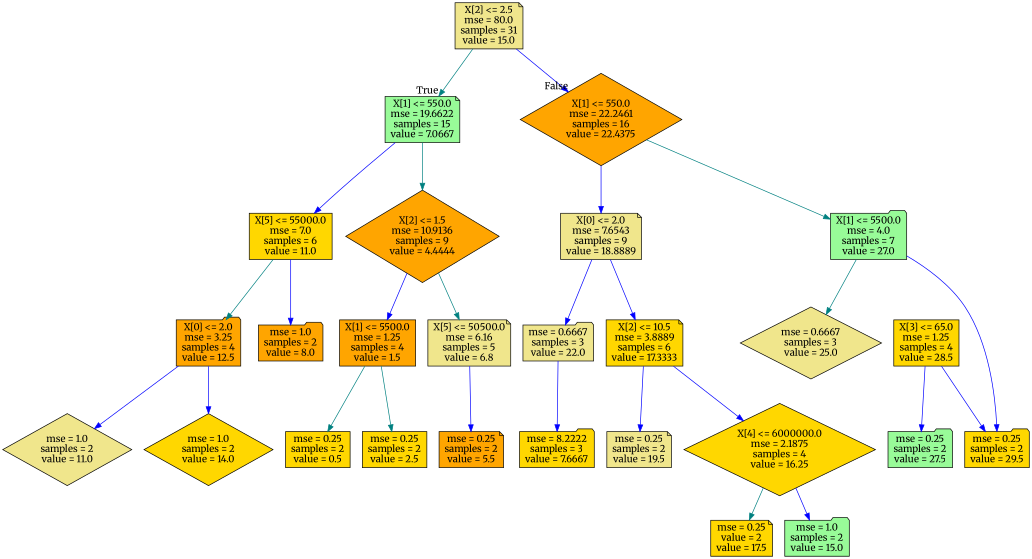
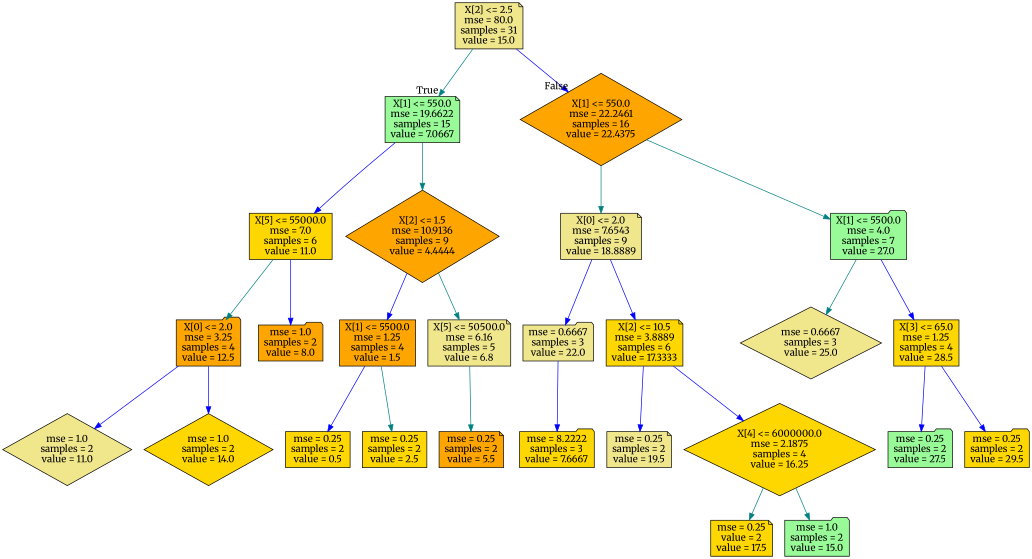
edge "X[1] <= 550.0 mse = 22.2461 samples = 16 value = 22.4375" -> "X[0] <= 2.0 mse = 7.6543 samples = 9 value = 18.8889": color blue -> teal
edge "X[1] <= 5500.0 mse = 4.0 samples = 7 value = 27.0" -> "mse = 0.25 samples = 2 value = 29.5": now "X[1] <= 5500.0 mse = 4.0 samples = 7 value = 27.0" -> "X[3] <= 65.0 mse = 1.25 samples = 4 value = 28.5"
edge "X[5] <= 50500.0 mse = 6.16 samples = 5 value = 6.8" -> "mse = 0.25 samples = 2 value = 5.5": color blue -> teal
edge "X[1] <= 5500.0 mse = 1.25 samples = 4 value = 1.5" -> "mse = 0.25 samples = 2 value = 0.5": color teal -> blue
edge "X[4] <= 6000000.0 mse = 2.1875 samples = 4 value = 16.25" -> "mse = 1.0 samples = 2 value = 15.0": color blue -> teal
